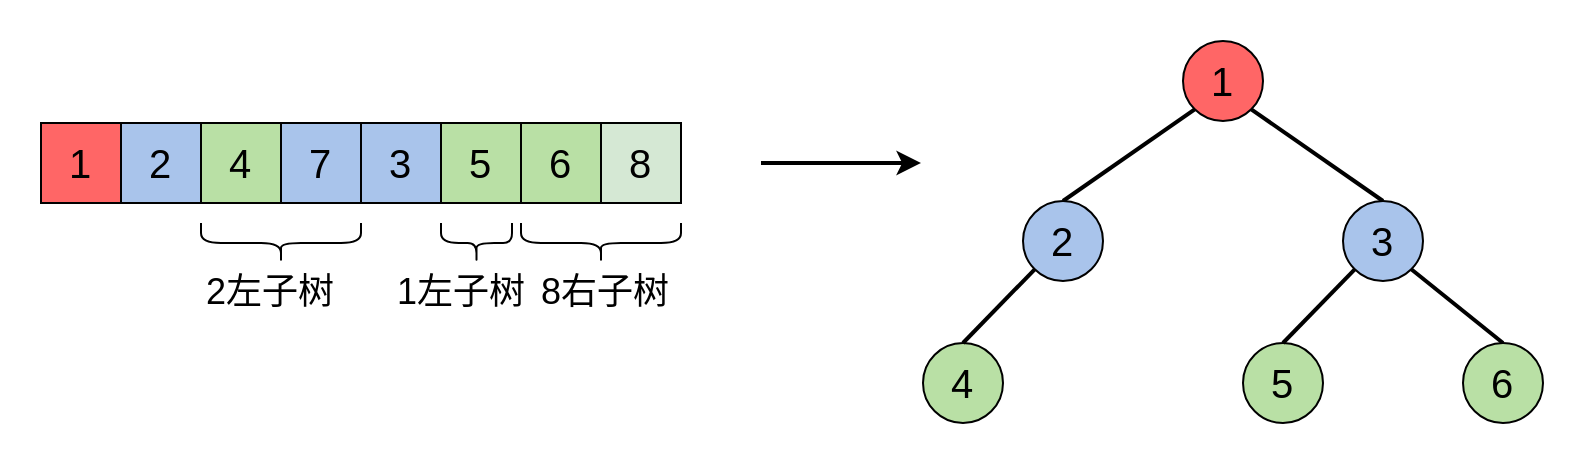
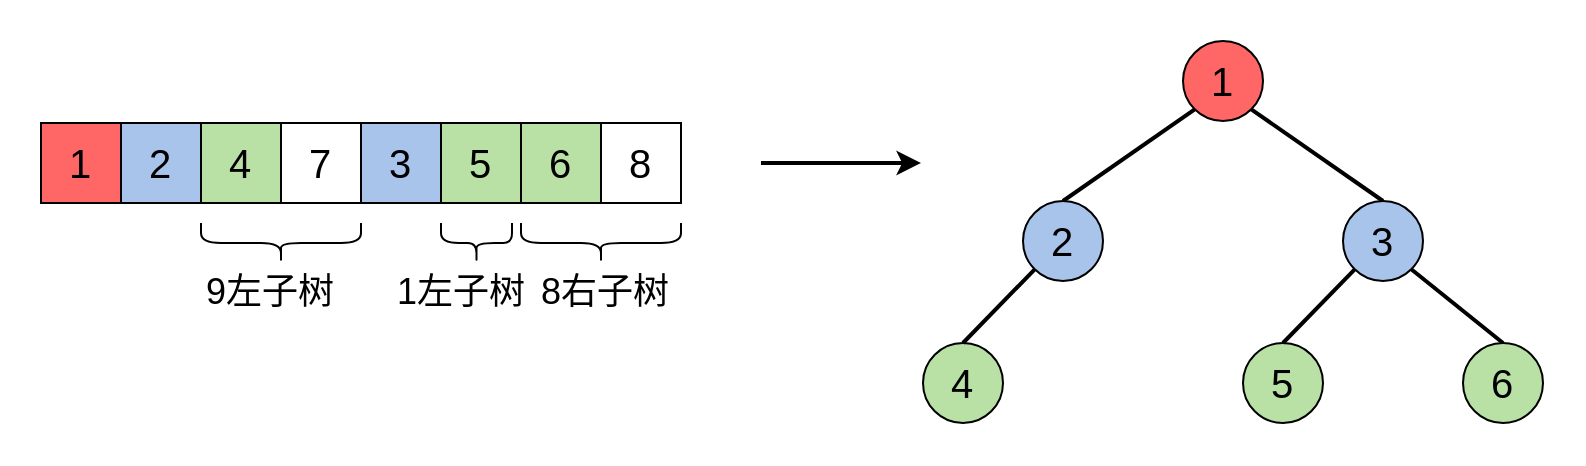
node "7": fillcolor #a9c4eb -> #ffffff
node "8": fillcolor #d5e8d4 -> #ffffff
node "2左子树": label "2左子树" -> "9左子树"
